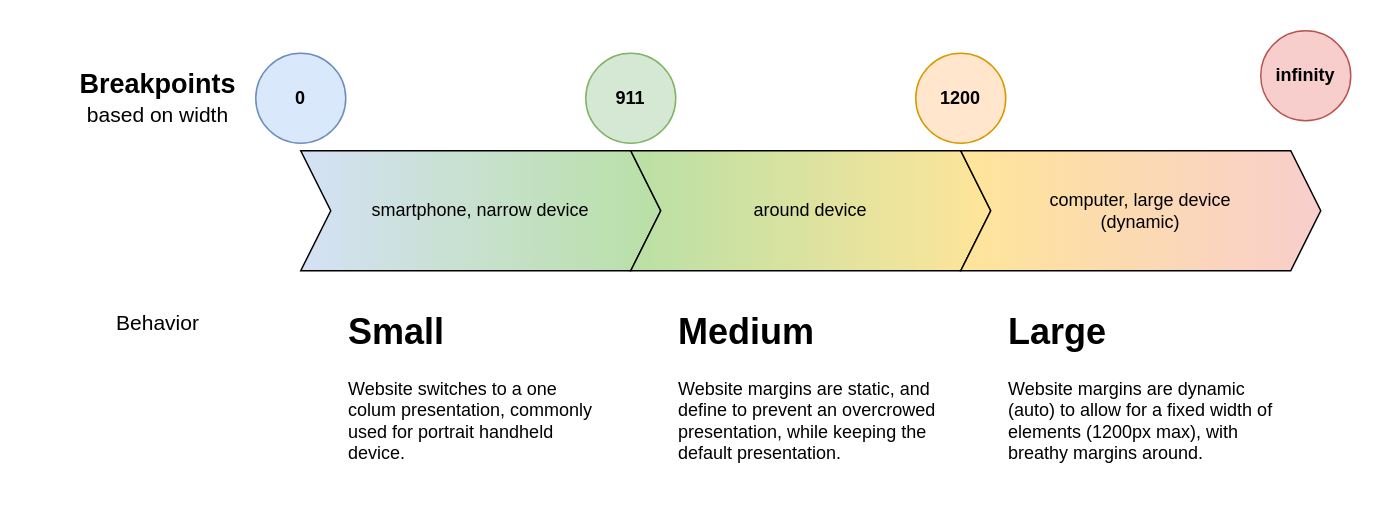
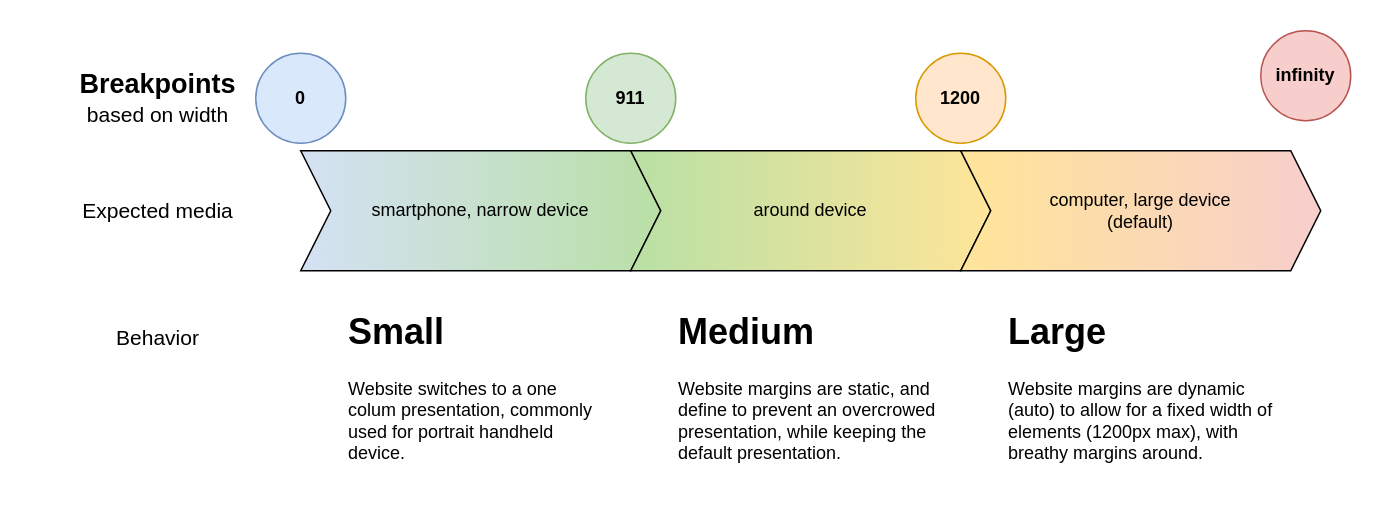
node "Expected media": added
node "computer, large device (dynamic)": label "computer, large device (dynamic)" -> "computer, large device (default)"
node "Behavior": moved (158, 323) -> (158, 338)
